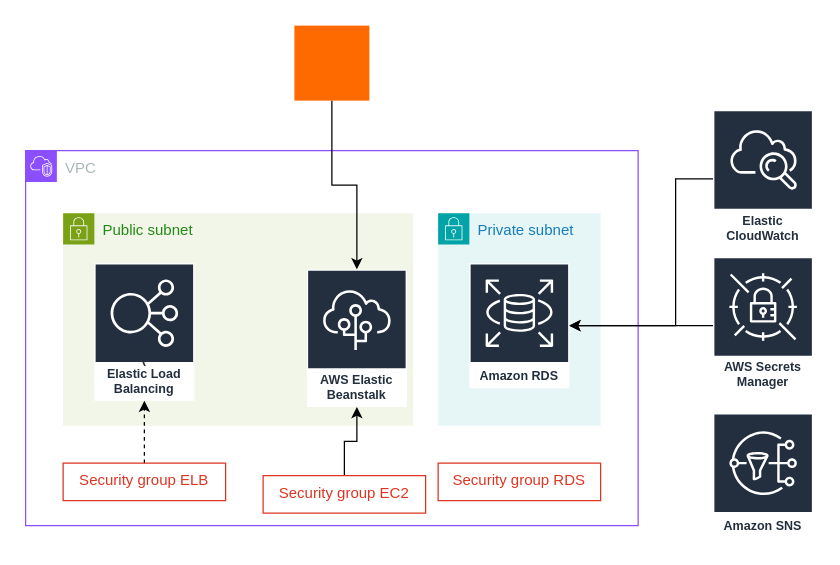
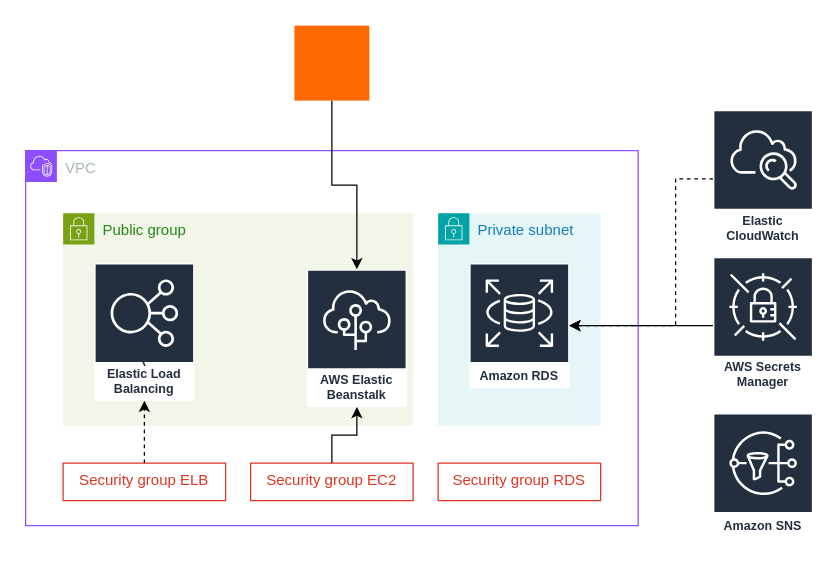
node "Public subnet": label "Public subnet" -> "Public group"
edge "Elastic CloudWatch" -> "Amazon RDS": style solid -> dashed
node "Security group EC2": moved (344, 494) -> (332, 482)
